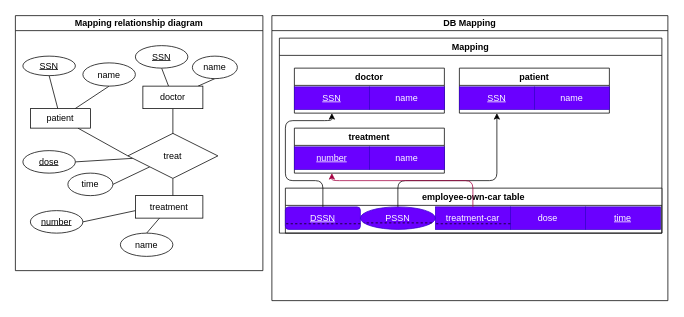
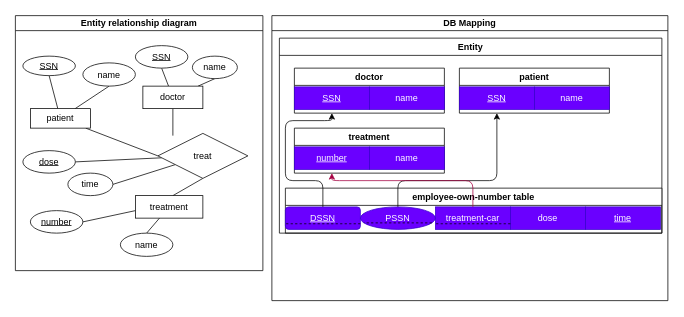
node "Mapping relationship diagram": label "Mapping relationship diagram" -> "Entity relationship diagram"
node "Mapping": label "Mapping" -> "Entity"
node "treat": moved (173, 156) -> (203, 156)
node "employee-own-car table": label "employee-own-car table" -> "employee-own-number table"
